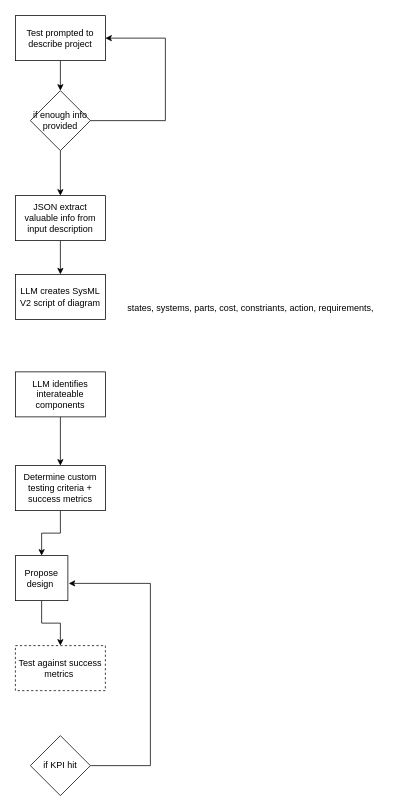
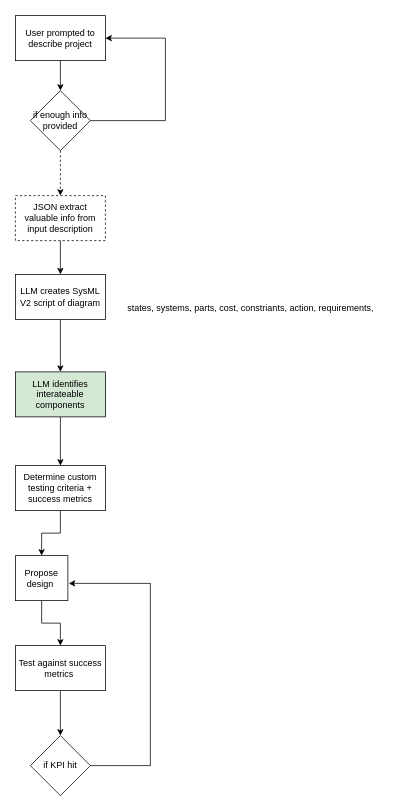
node "Test prompted to describe project": label "Test prompted to describe project" -> "User prompted to describe project"
edge "if enough info provided" -> "JSON extract valuable info from input description": style solid -> dashed
node "JSON extract valuable info from input description": style solid -> dashed
edge "LLM creates SysML V2 script of diagram" -> "LLM identifies interateable components": added
node "LLM identifies interateable components": fillcolor #ffffff -> #d5e8d4
node "Test against success metrics": style dashed -> solid
edge "Test against success metrics" -> "if KPI hit": added
